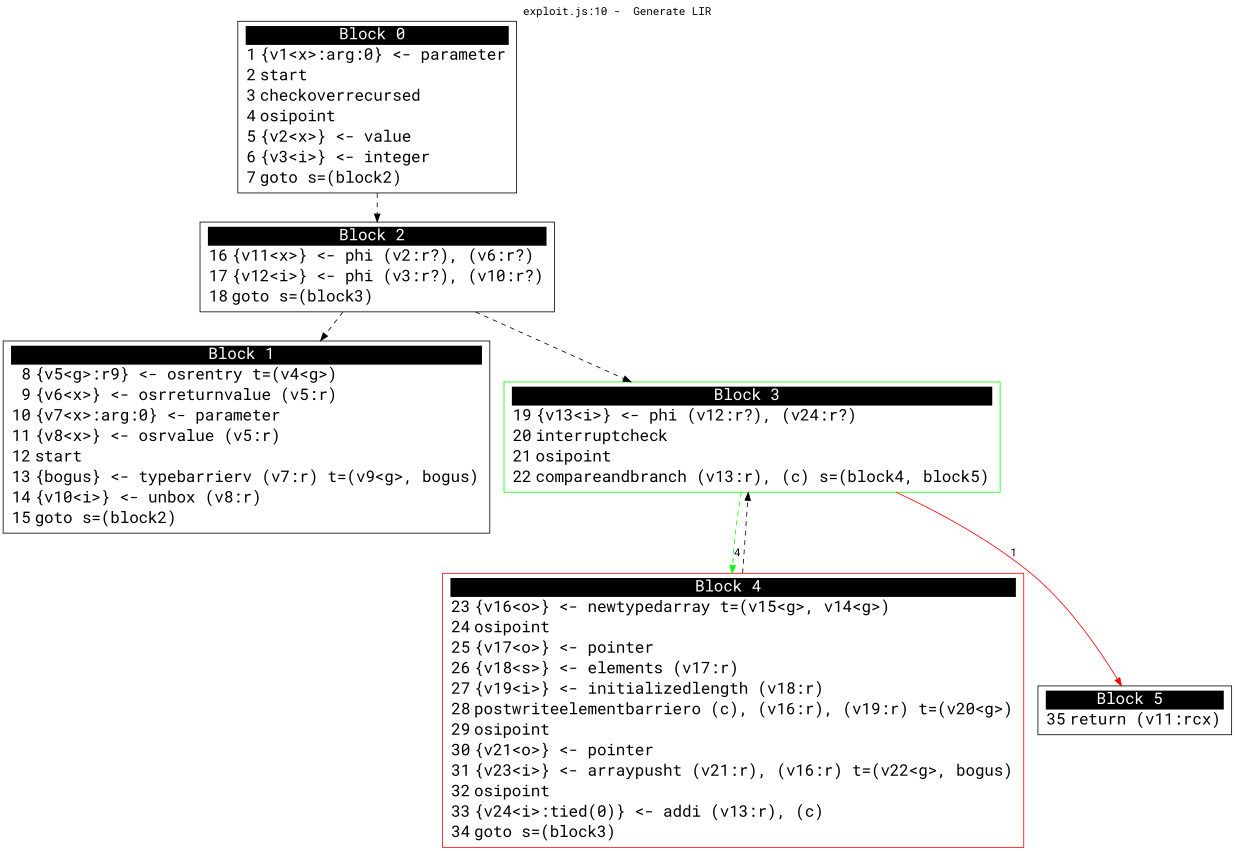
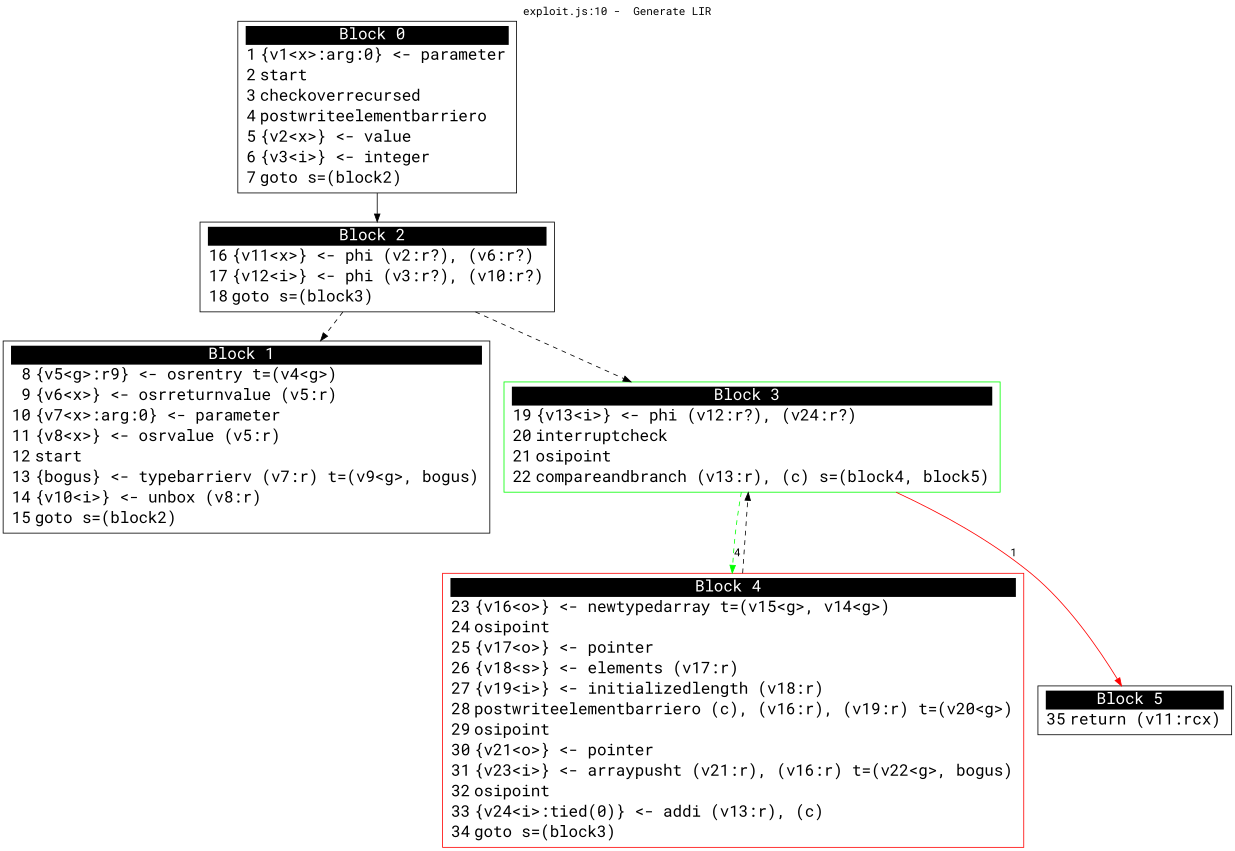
node "Block 0": text "osipoint" -> "postwriteelementbarriero"
edge "Block 0" -> "Block 2": style dashed -> solid
